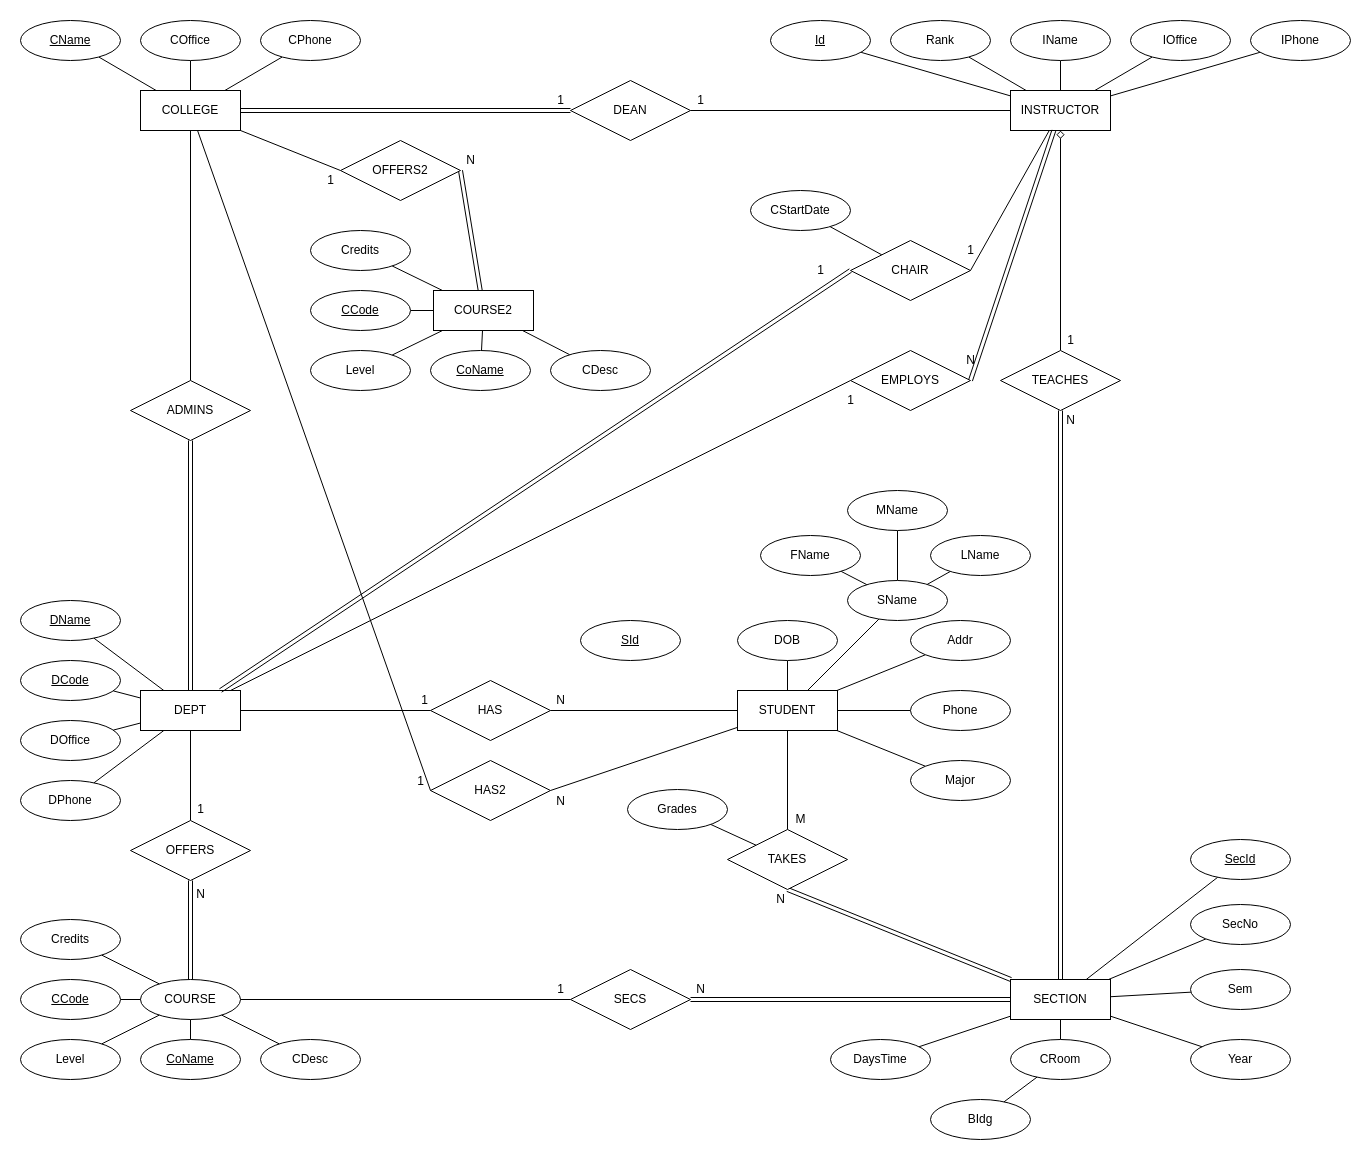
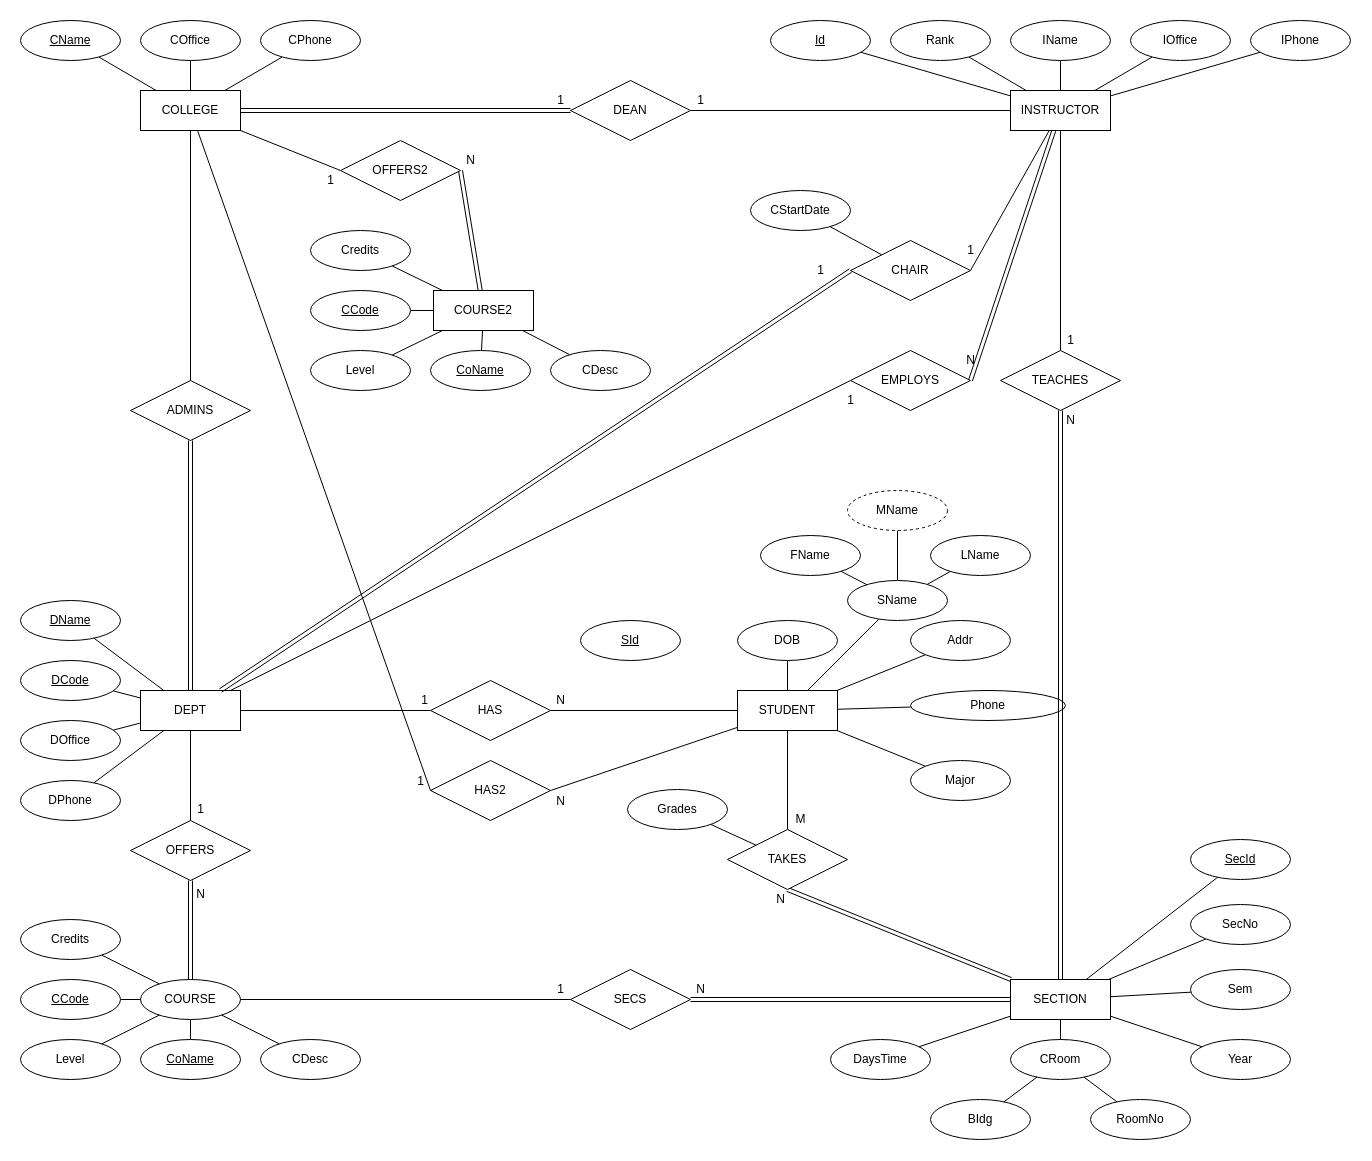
edge "TEACHES" -> "INSTRUCTOR": arrowhead diamond -> none
node "MName": style solid -> dashed
node "Phone": size 100x40 -> 155x30
edge "CRoom" -- "RoomNo": added
node "RoomNo": added
